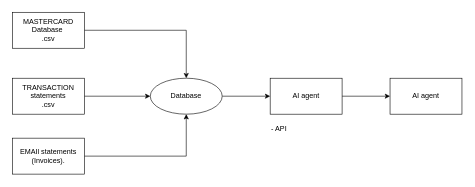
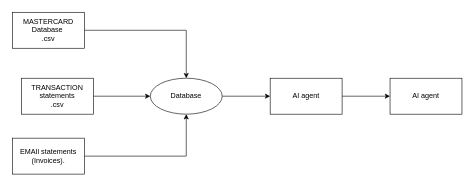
node "TRANSACTION statements .csv": moved (48, 96) -> (57, 96)
node "- API": removed
